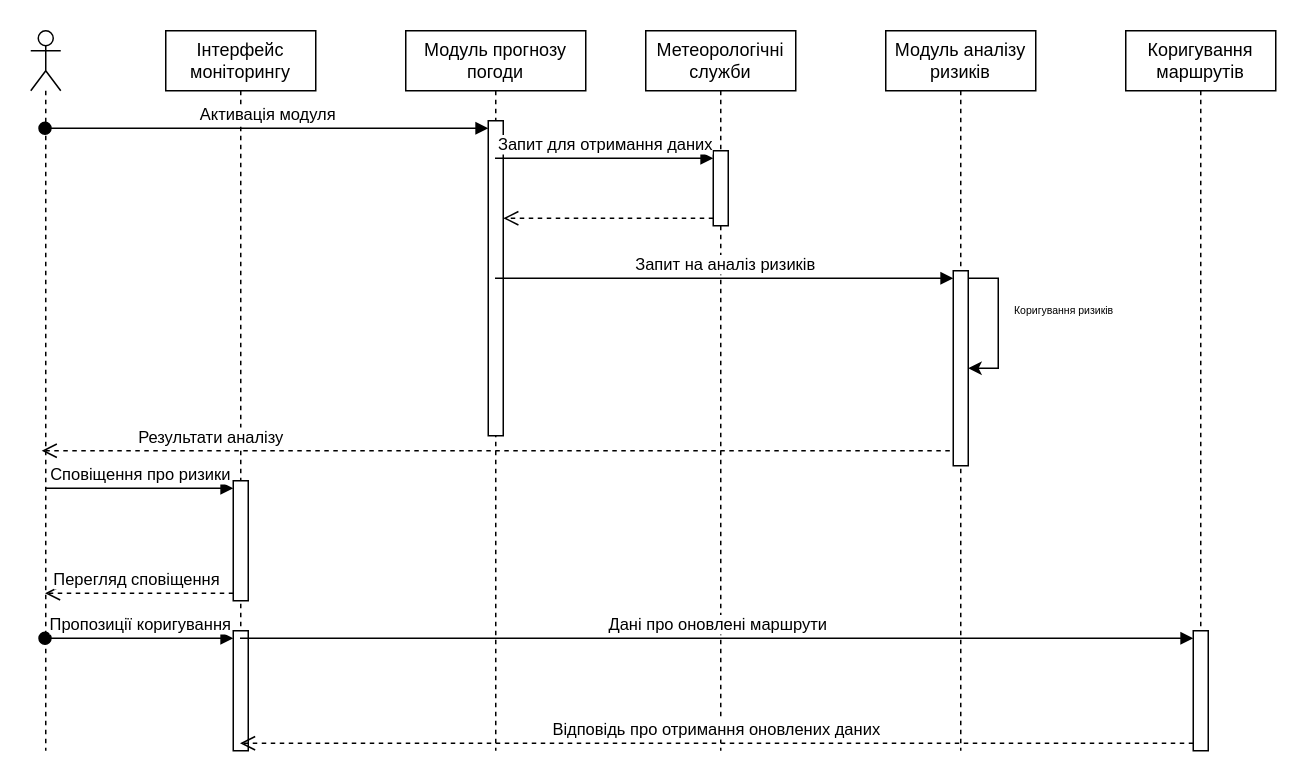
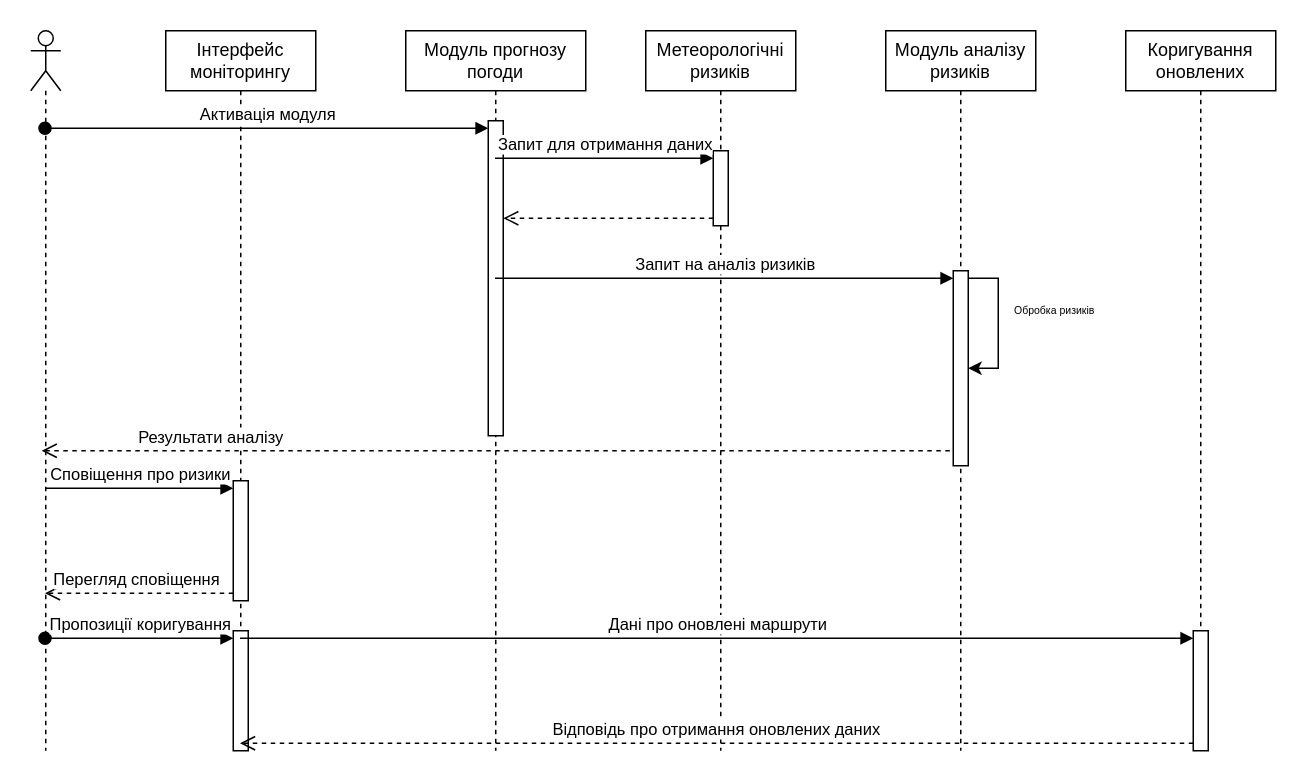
node "Метеорологічні служби": label "Метеорологічні служби" -> "Метеорологічні ризиків"
node "Коригування маршрутів": label "Коригування маршрутів" -> "Коригування оновлених"
node "Коригування ризиків": label "Коригування ризиків" -> "Обробка ризиків"
